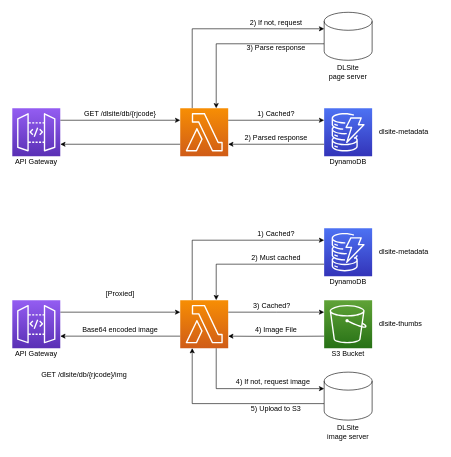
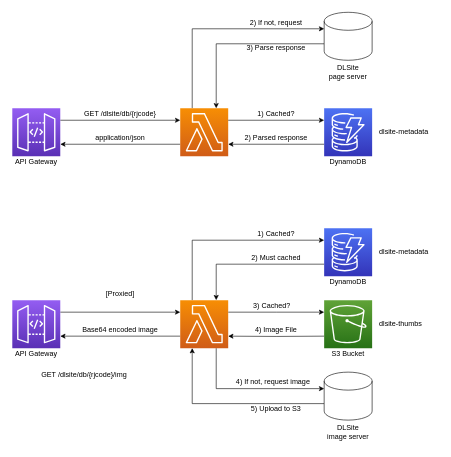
node "application/json": added
